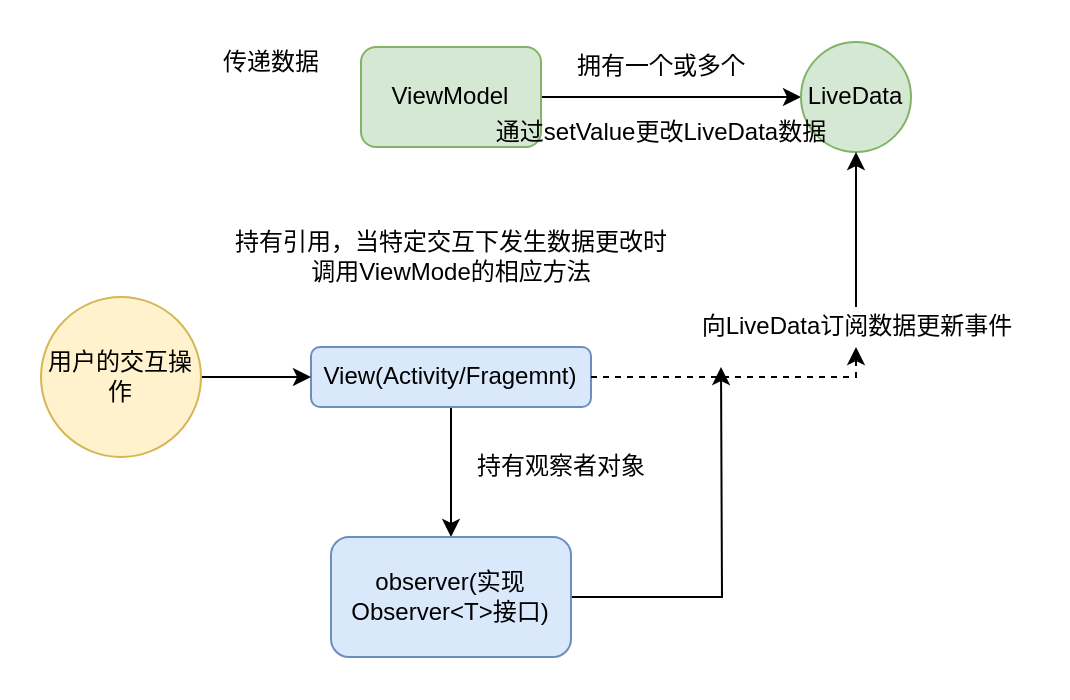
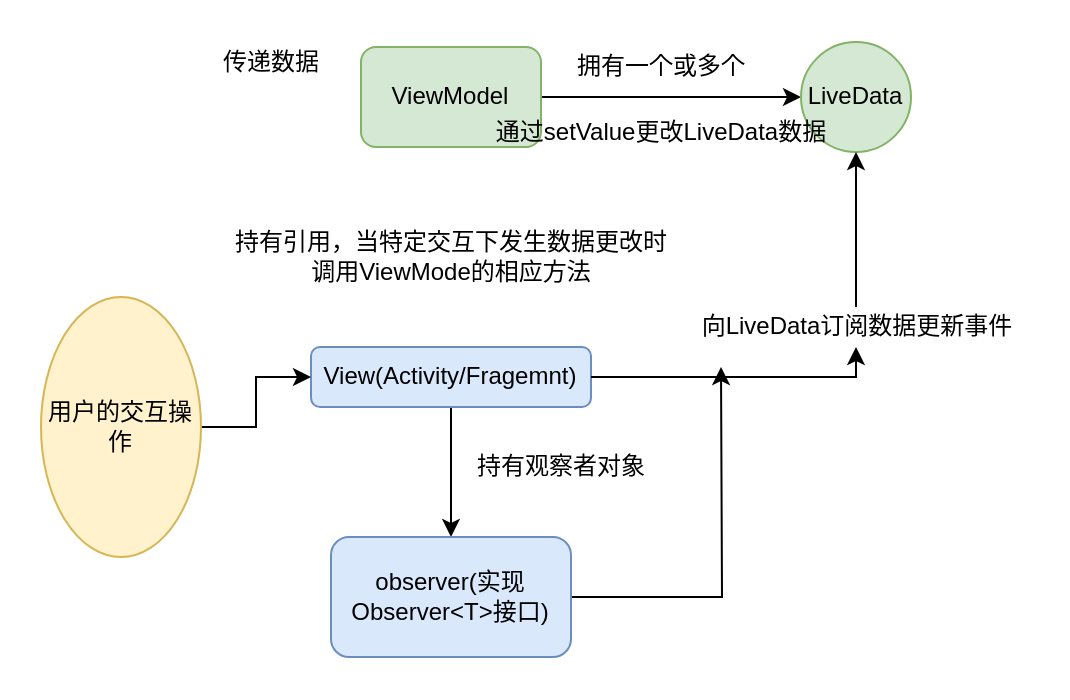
node "用户的交互操作": size 160x160 -> 160x260
edge "View(Activity/Fragemnt)" -> "向LiveData订阅数据更新事件": style dashed -> solid
